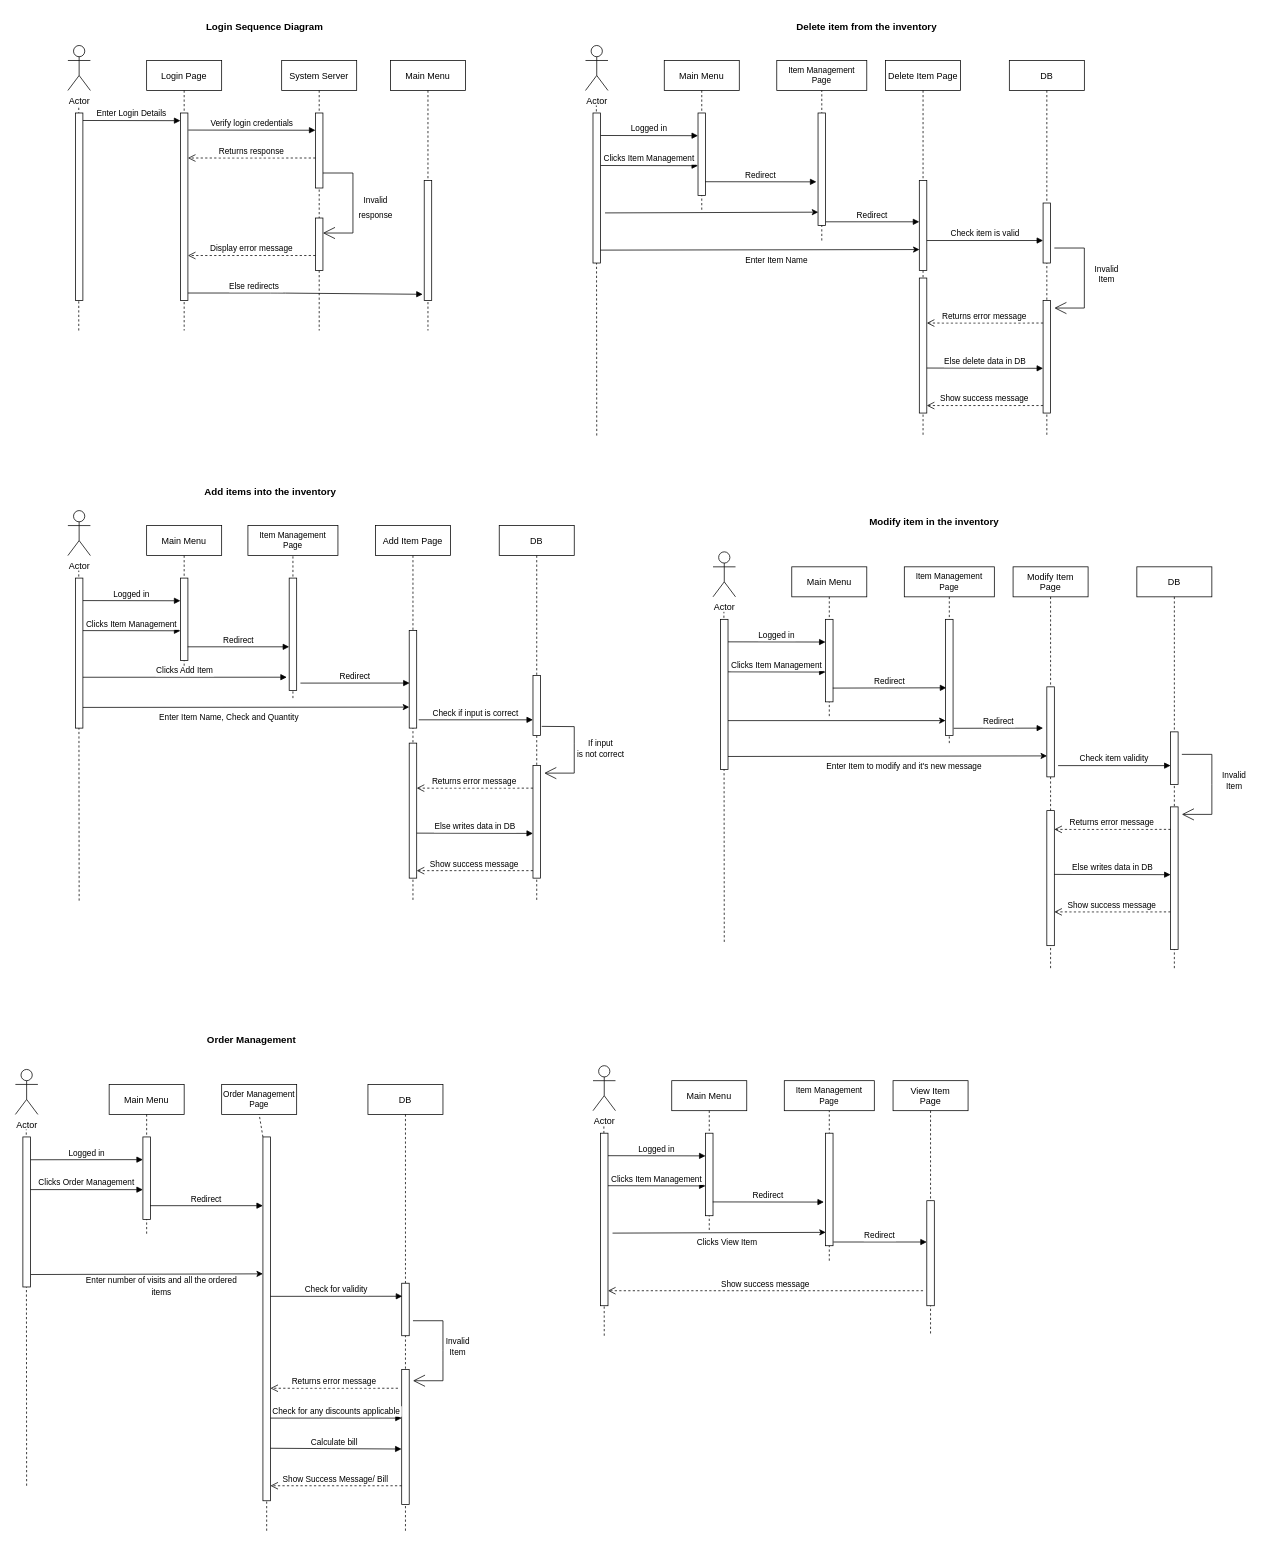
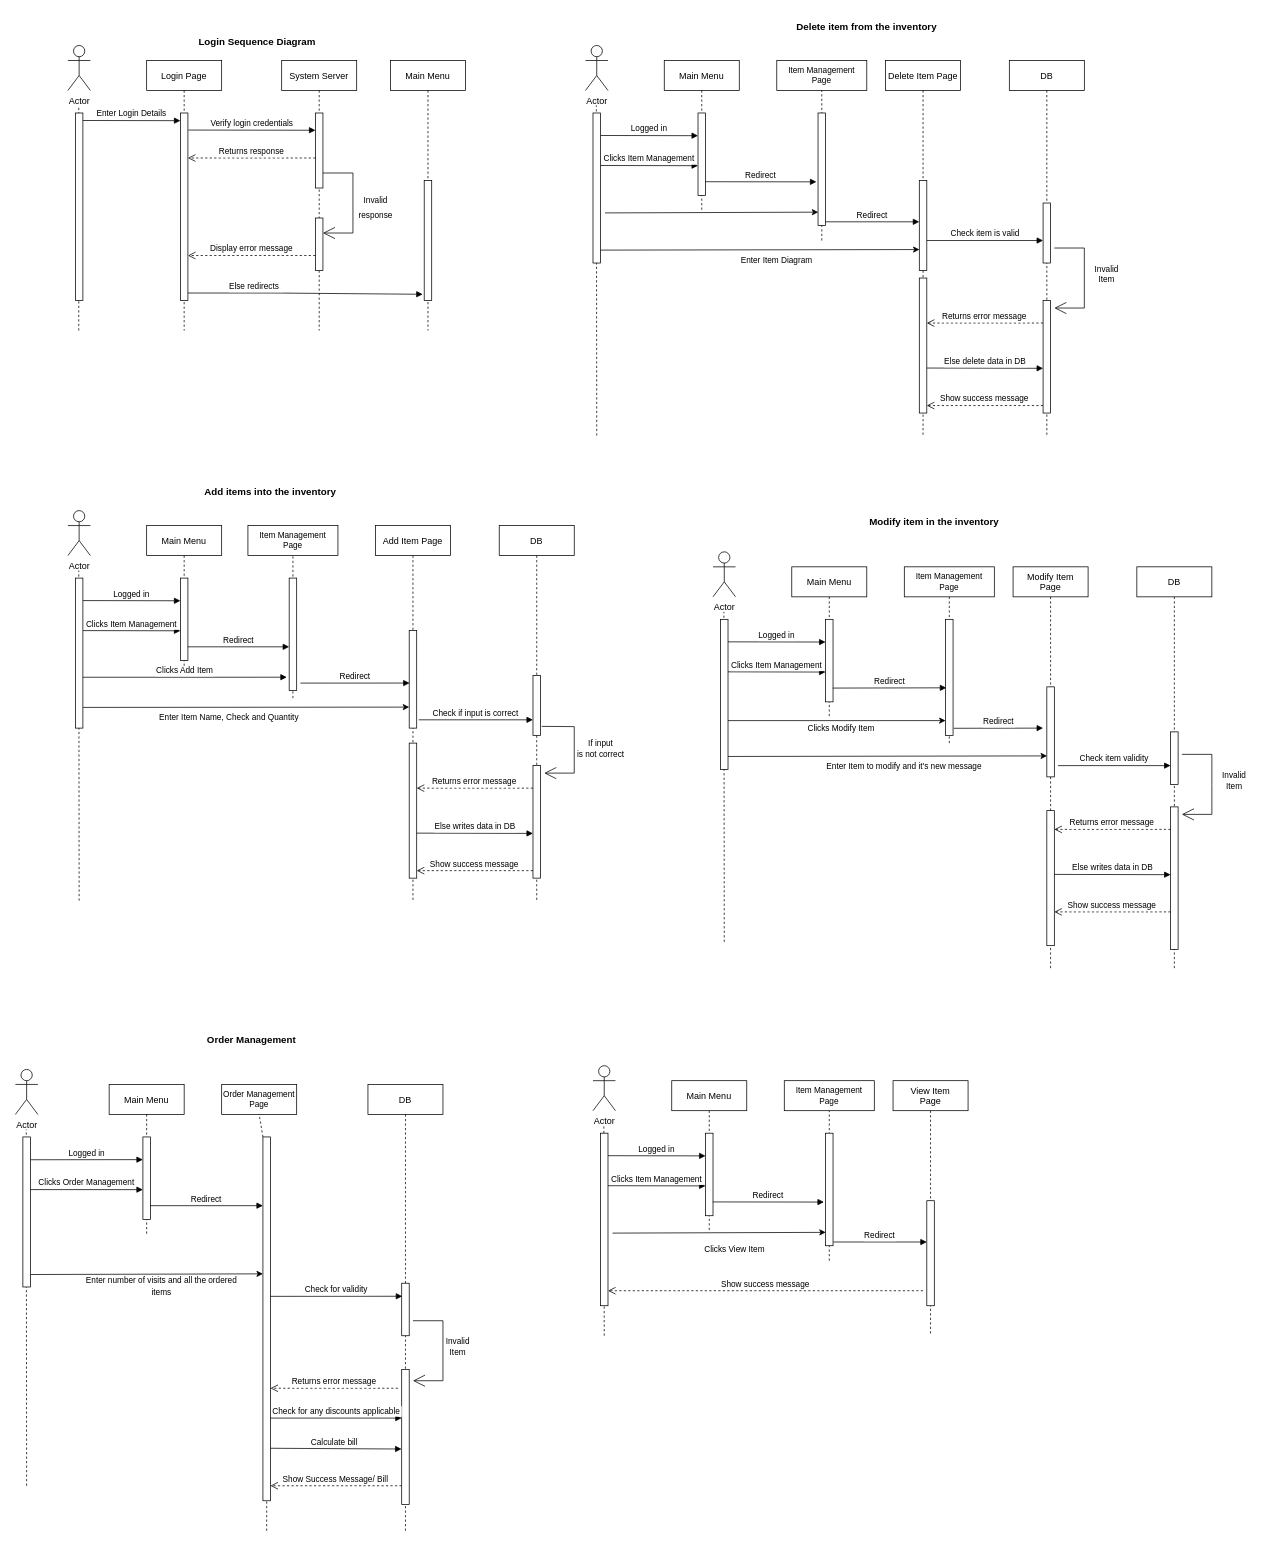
node "Login Sequence Diagram": moved (265, 27) -> (257, 42)
node "Enter Item Name": label "Enter Item Name" -> "Enter Item Diagram"
node "Clicks Modify Item": added
node "Clicks View Item": moved (727, 1242) -> (735, 1249)
